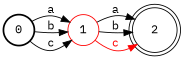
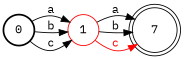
node "2": label "2" -> "7"
